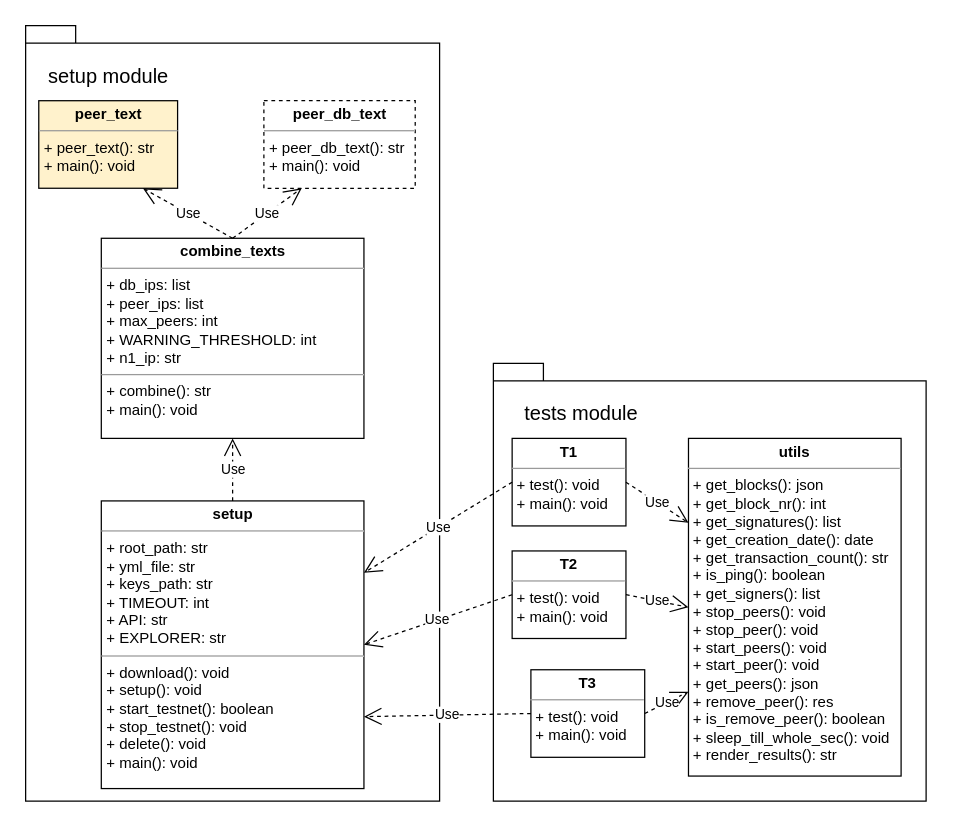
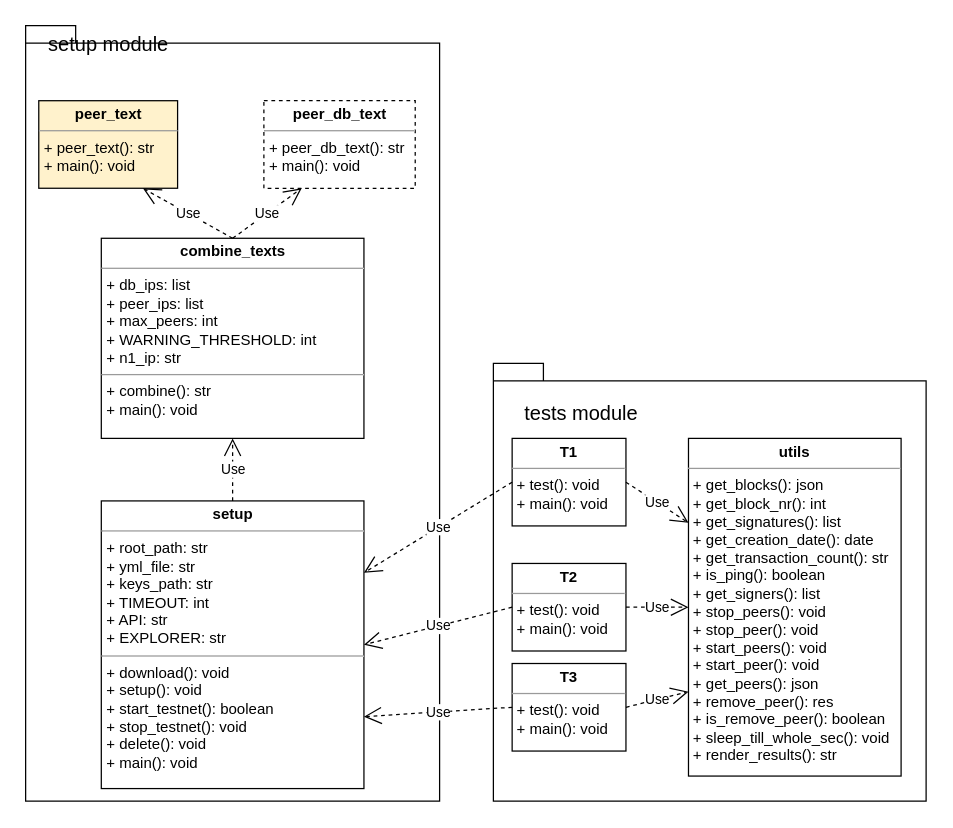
node "setup module": moved (108, 76) -> (108, 44)
node "T2 + test(): void + main(): void": moved (569, 594) -> (569, 607)
node "T3 + test(): void + main(): void": moved (588, 713) -> (569, 707)
